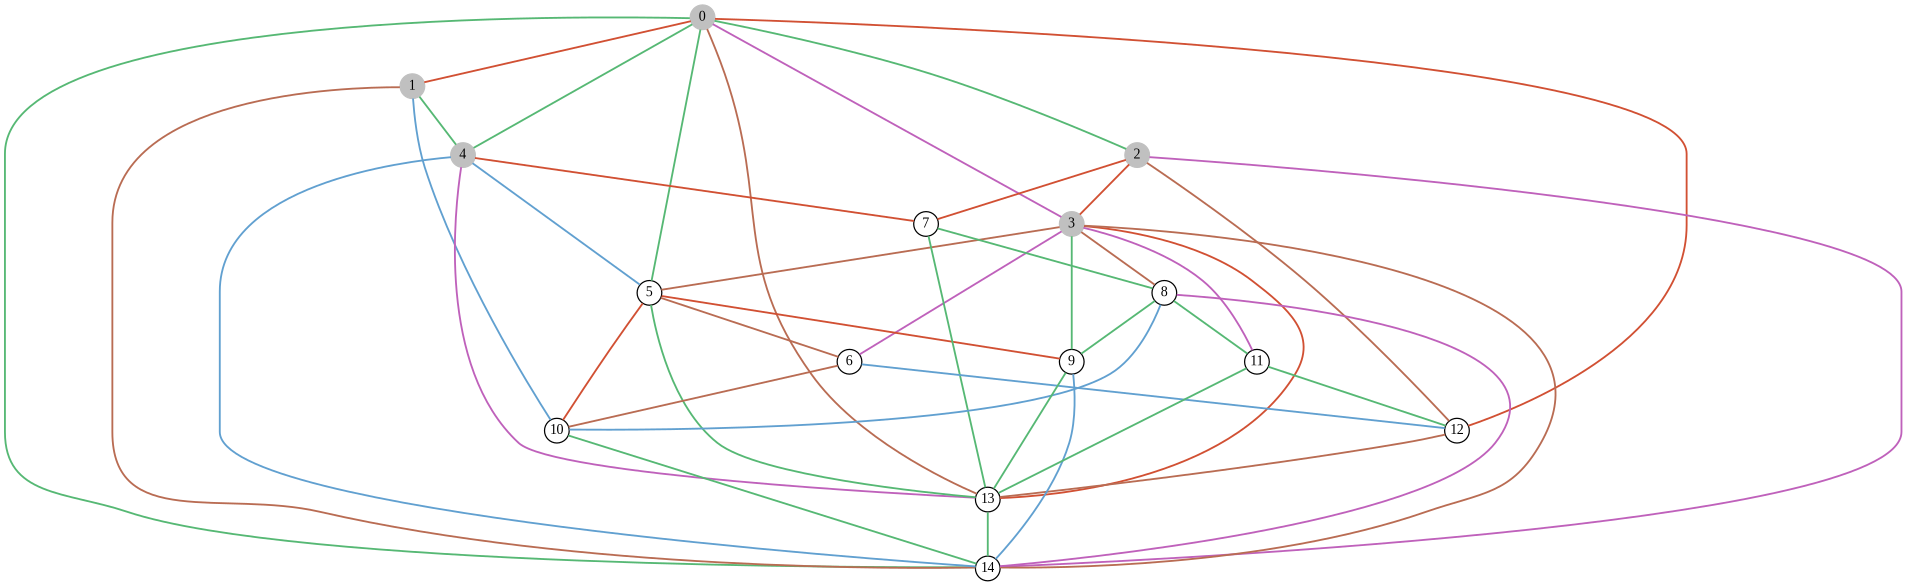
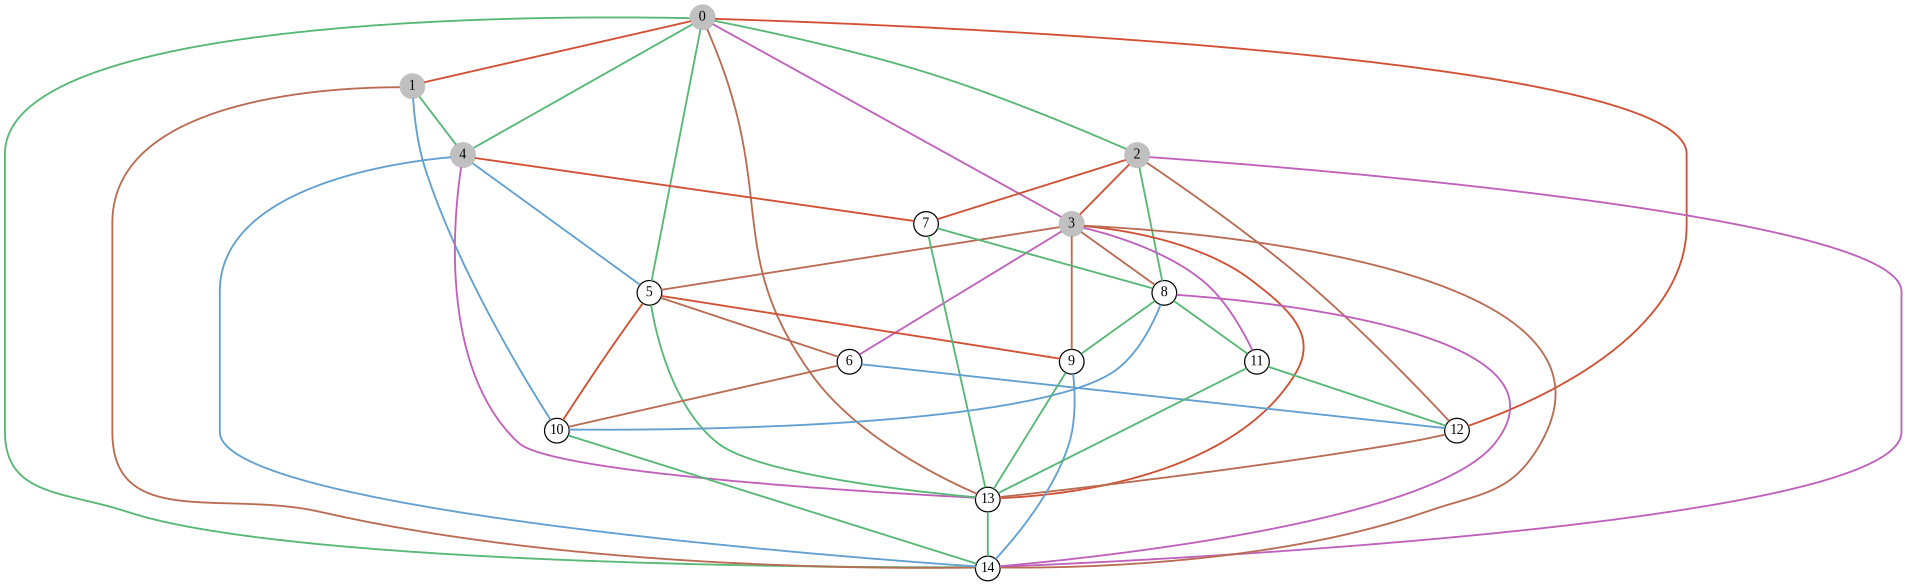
edge "2" -- "8": added
edge "3" -- "9": color #56b874 -> #b96c53
